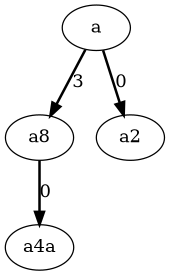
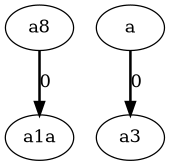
edge "a" -> "a8": removed, label "3"
node "a2": label "a2" -> "a3"
node "a4a": label "a4a" -> "a1a"
